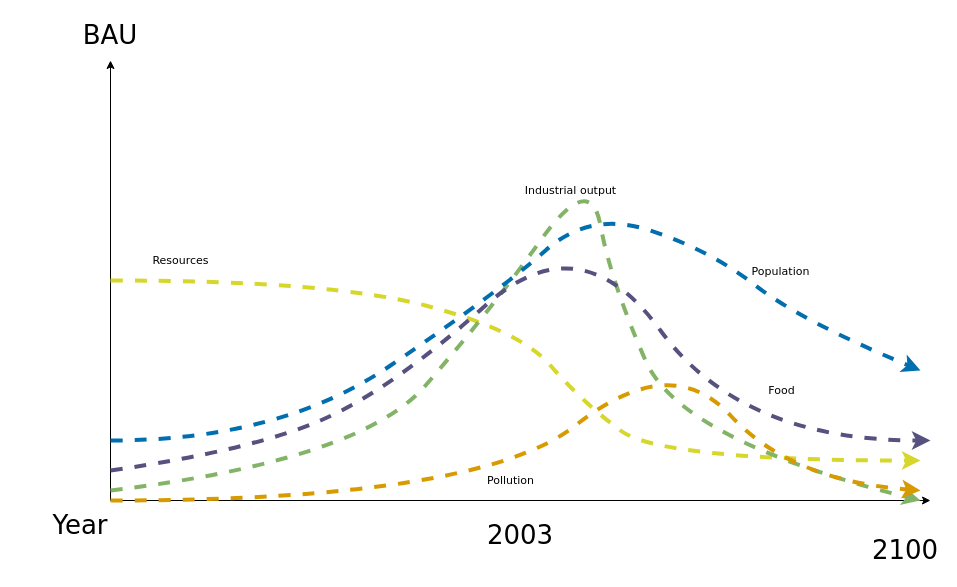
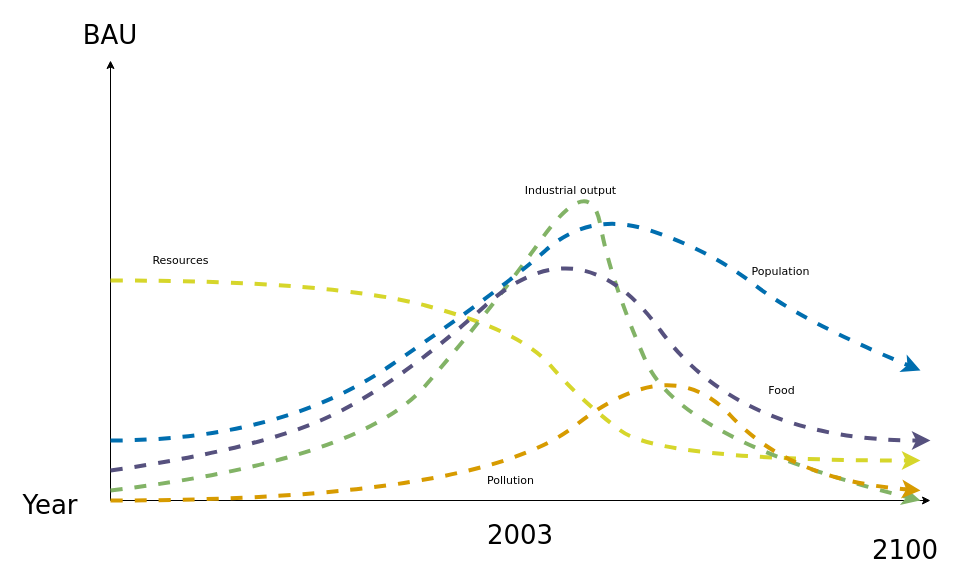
node "Year": moved (81, 526) -> (51, 506)
